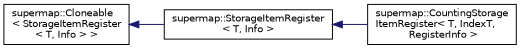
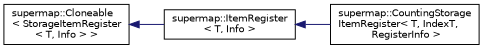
node "supermap::StorageItemRegister < T, Info >": label "supermap::StorageItemRegister < T, Info >" -> "supermap::ItemRegister < T, Info >"
